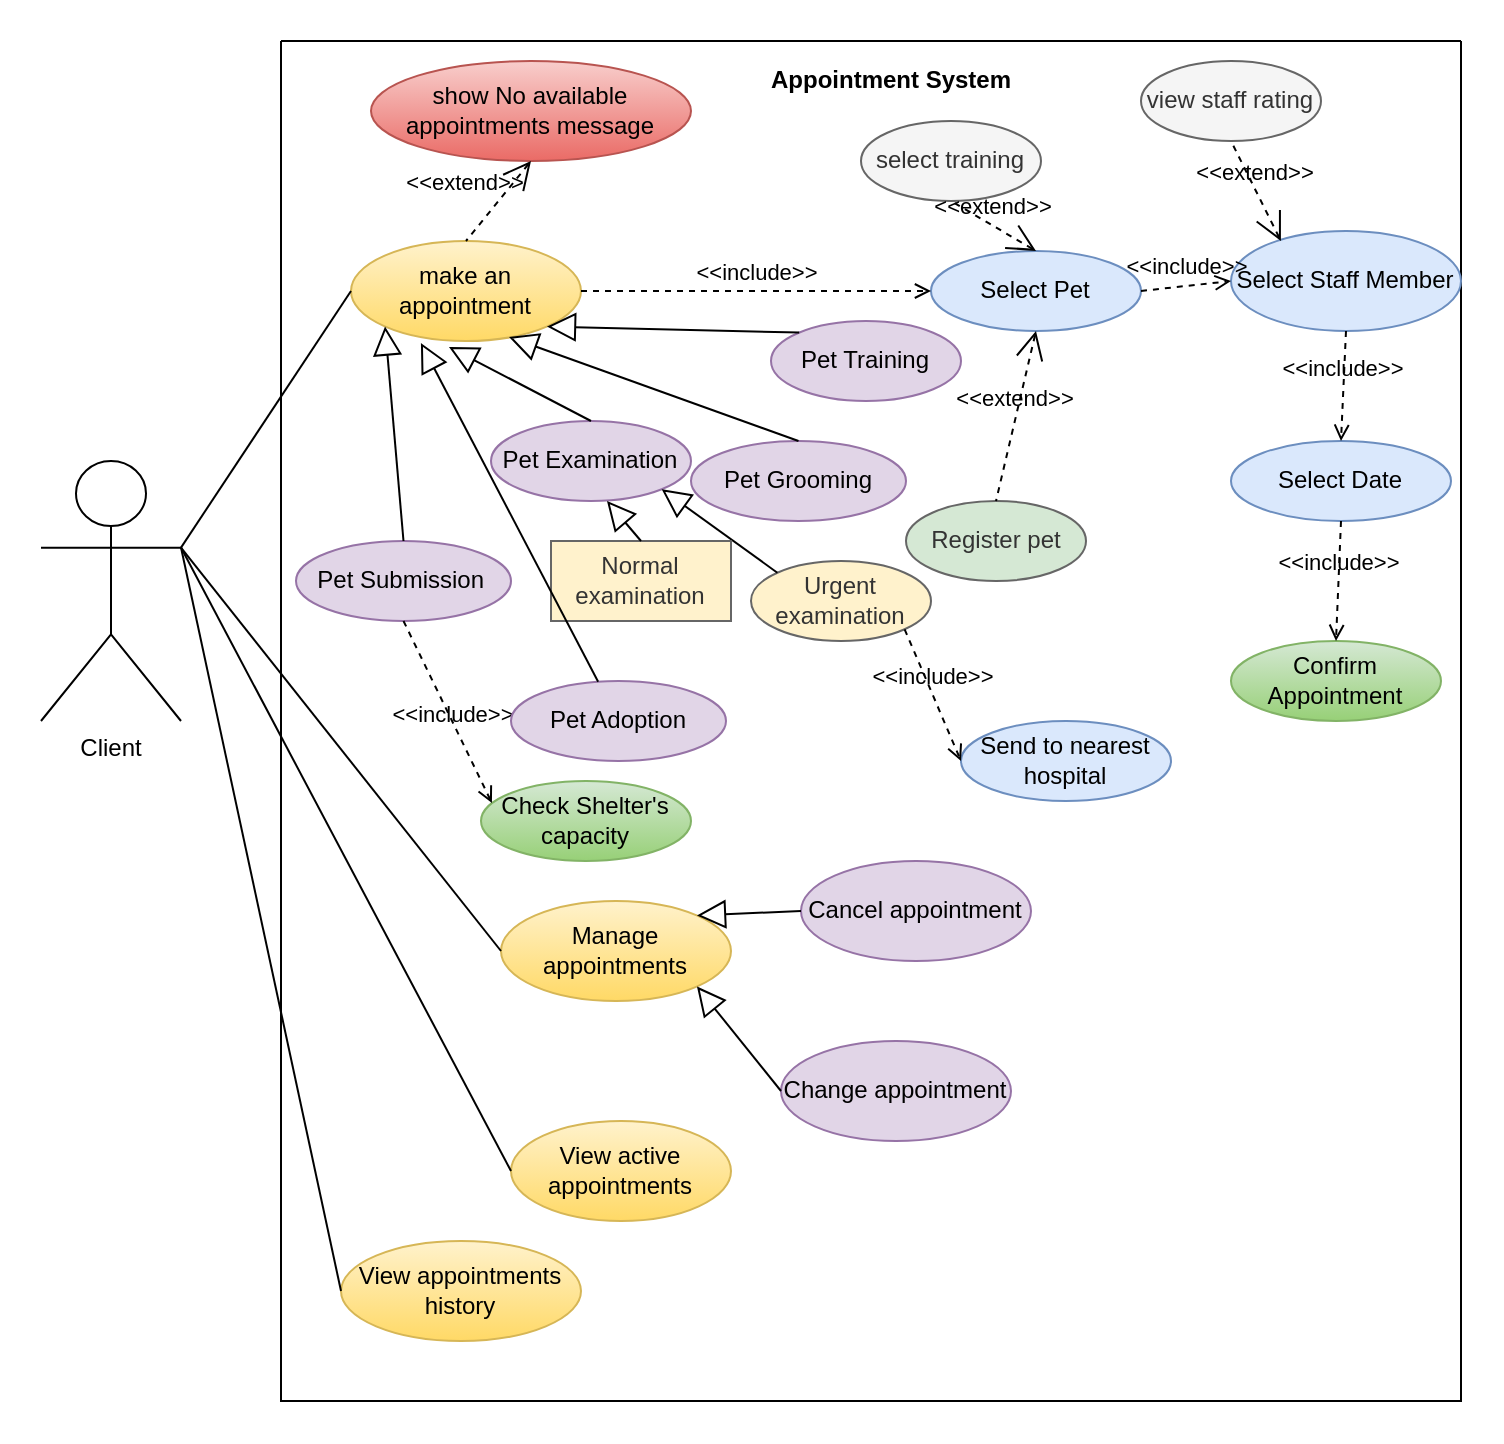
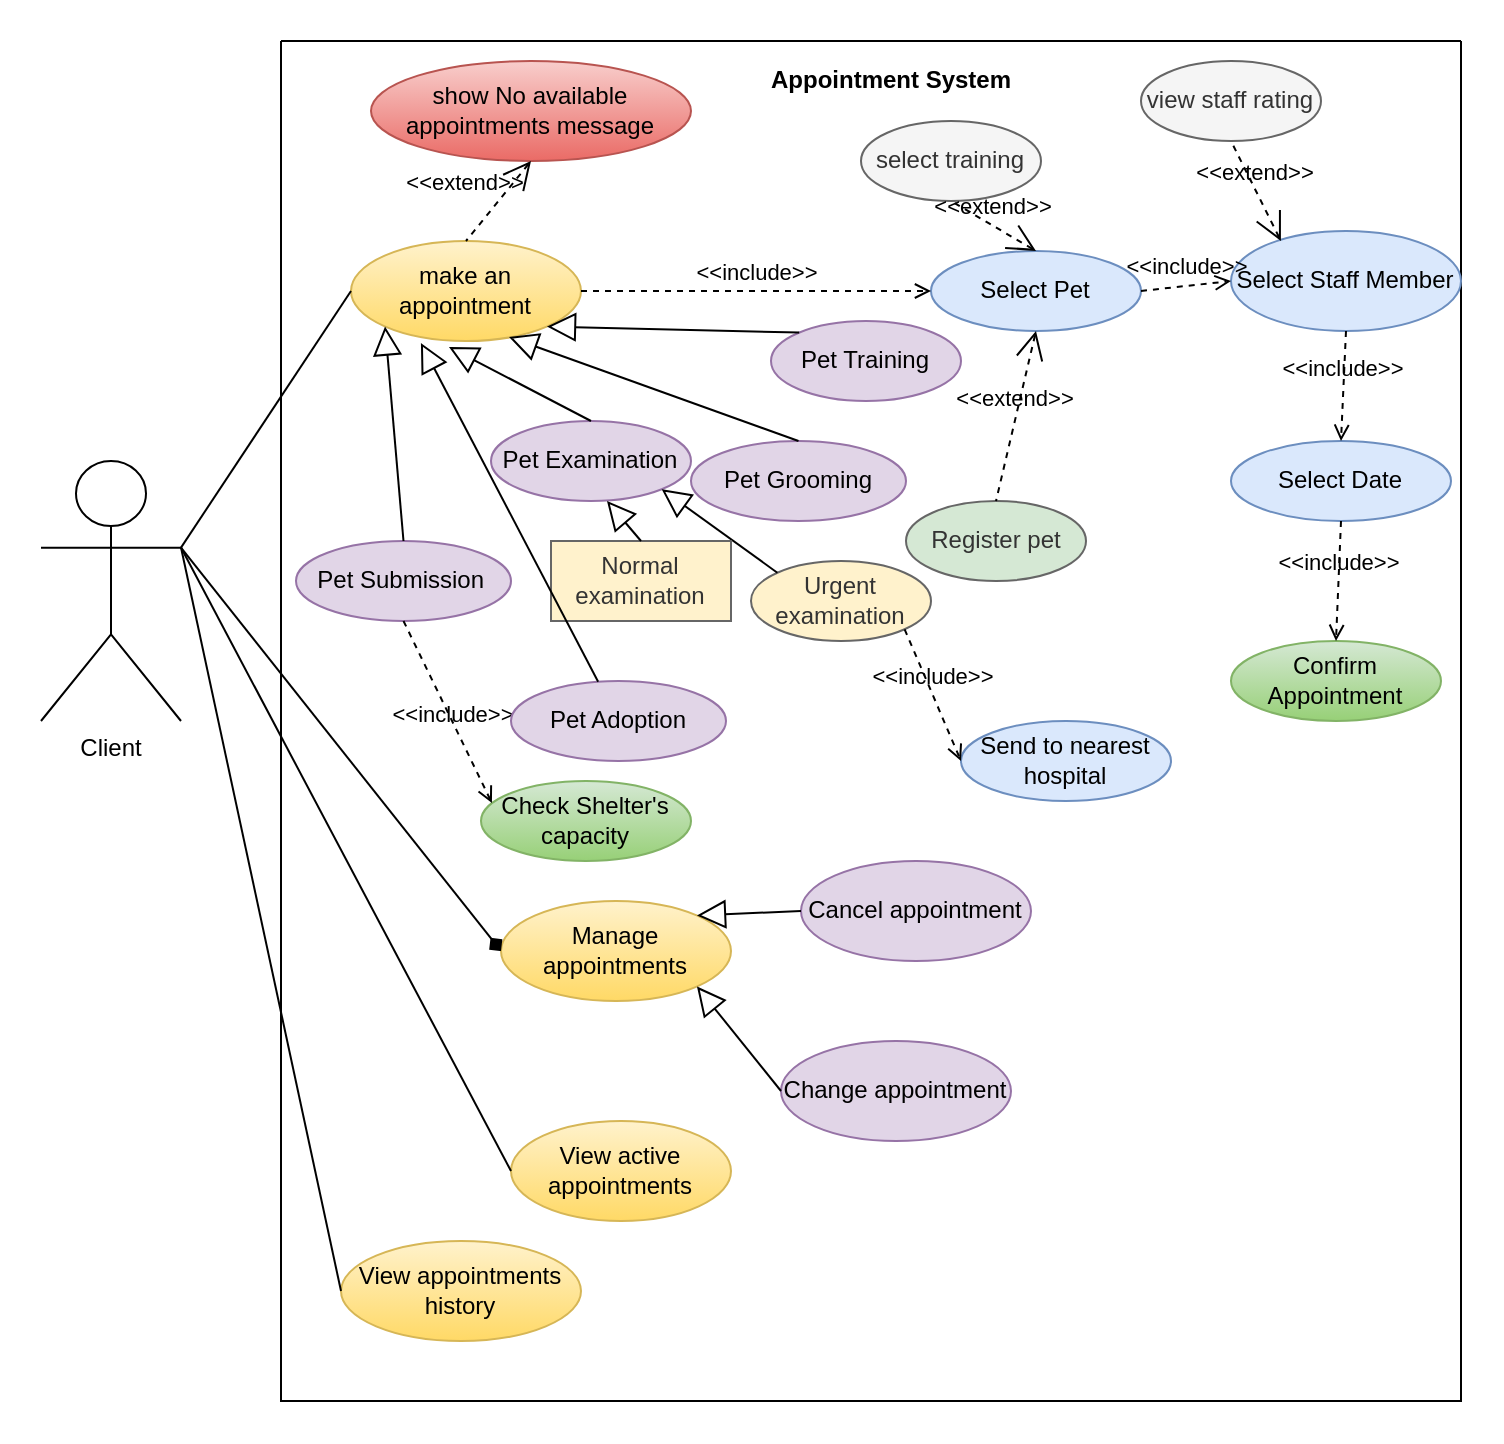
edge "Client" -- "Manage appointments": arrowhead none -> diamond
